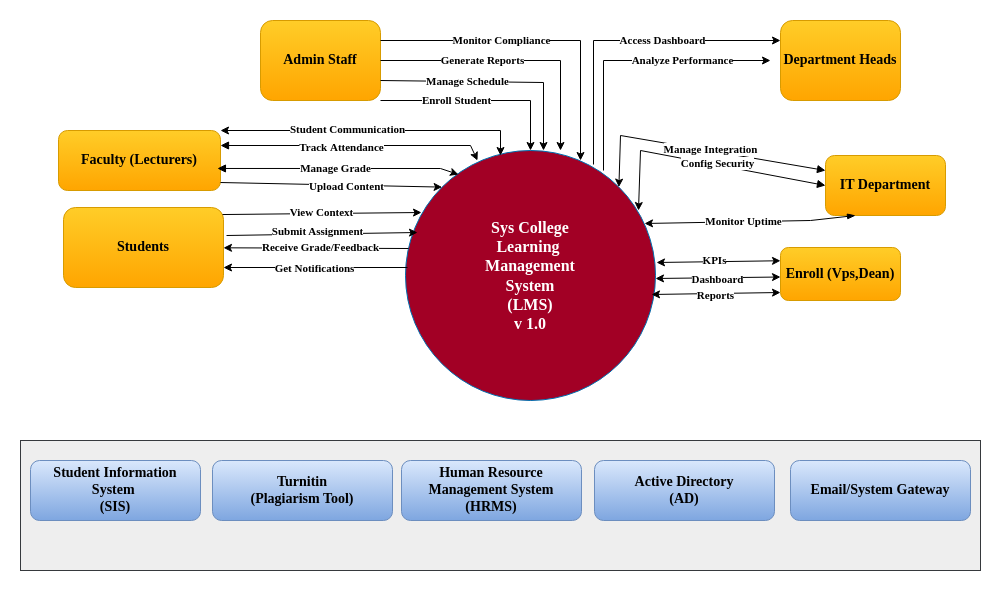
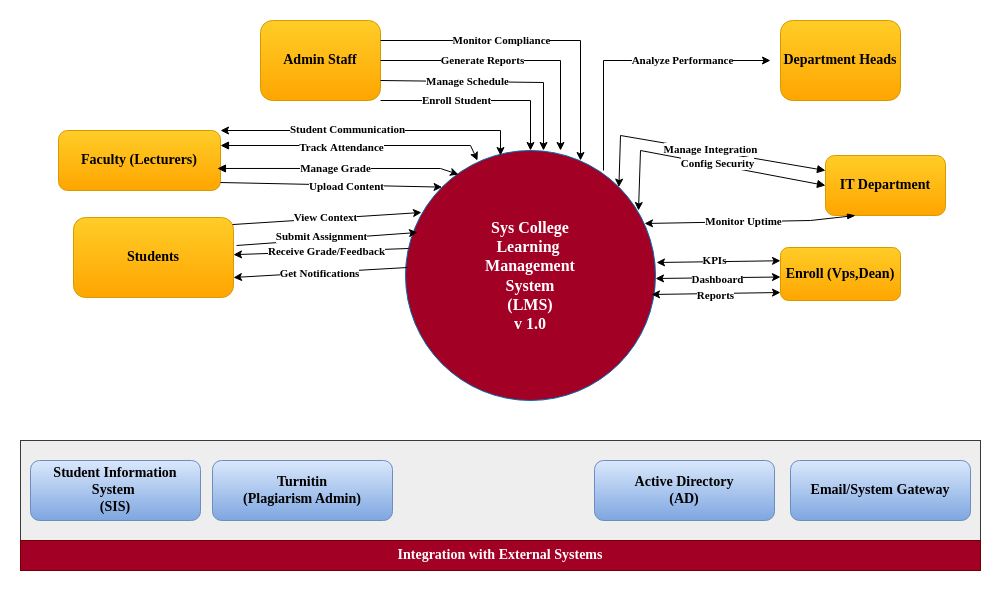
edge "Sys College Learning Management System (LMS) v 1.0" -> "Department Heads": removed, label "Access Dashboard"
node "Students": moved (144, 248) -> (154, 258)
node "Turnitin (Plagiarism Tool)": label "Turnitin (Plagiarism Tool)" -> "Turnitin (Plagiarism Admin)"
node "Human Resource Management System (HRMS)": removed
node "Integration with External Systems": added
